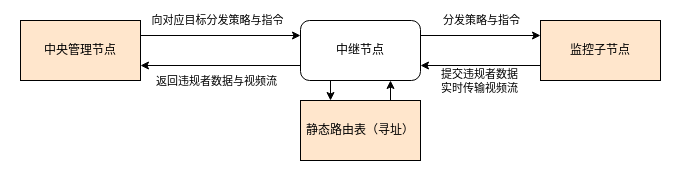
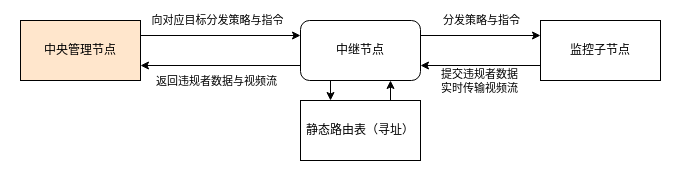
node "监控子节点": fillcolor #ffe6cc -> #ffffff
node "静态路由表（寻址）": fillcolor #ffe6cc -> #ffffff
